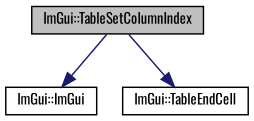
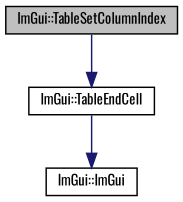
edge "ImGui::TableSetColumnIndex" -> "ImGui::ImGui": now "ImGui::TableEndCell" -> "ImGui::ImGui"
